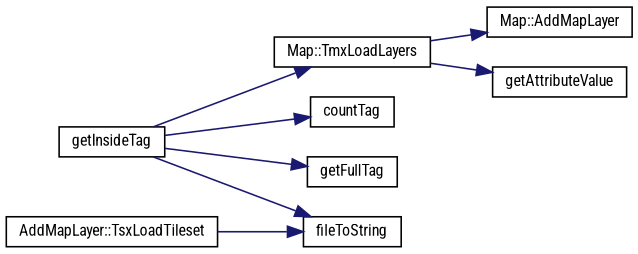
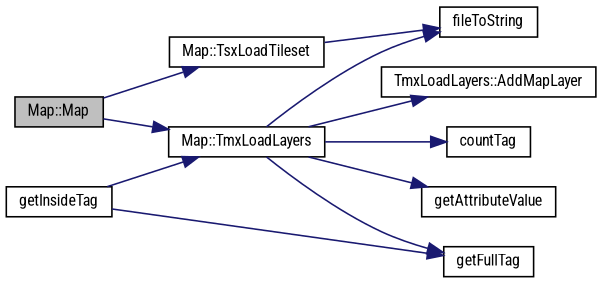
node "Map::AddMapLayer": label "Map::AddMapLayer" -> "TmxLoadLayers::AddMapLayer"
node "Map::Map": added
edge "getInsideTag" -> "countTag": now "Map::TmxLoadLayers" -> "countTag"
edge "getInsideTag" -> "fileToString": now "Map::TmxLoadLayers" -> "fileToString"
edge "Map::TmxLoadLayers" -> "getFullTag": added
node "AddMapLayer::TsxLoadTileset": label "AddMapLayer::TsxLoadTileset" -> "Map::TsxLoadTileset"
